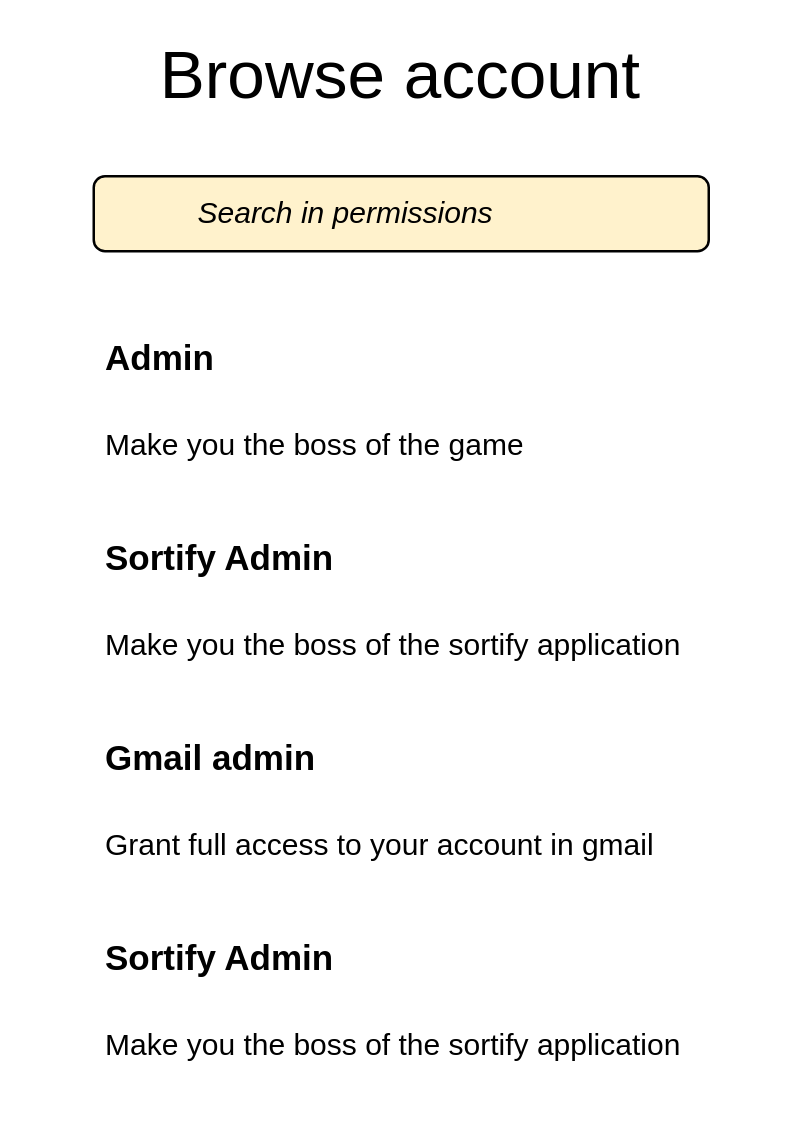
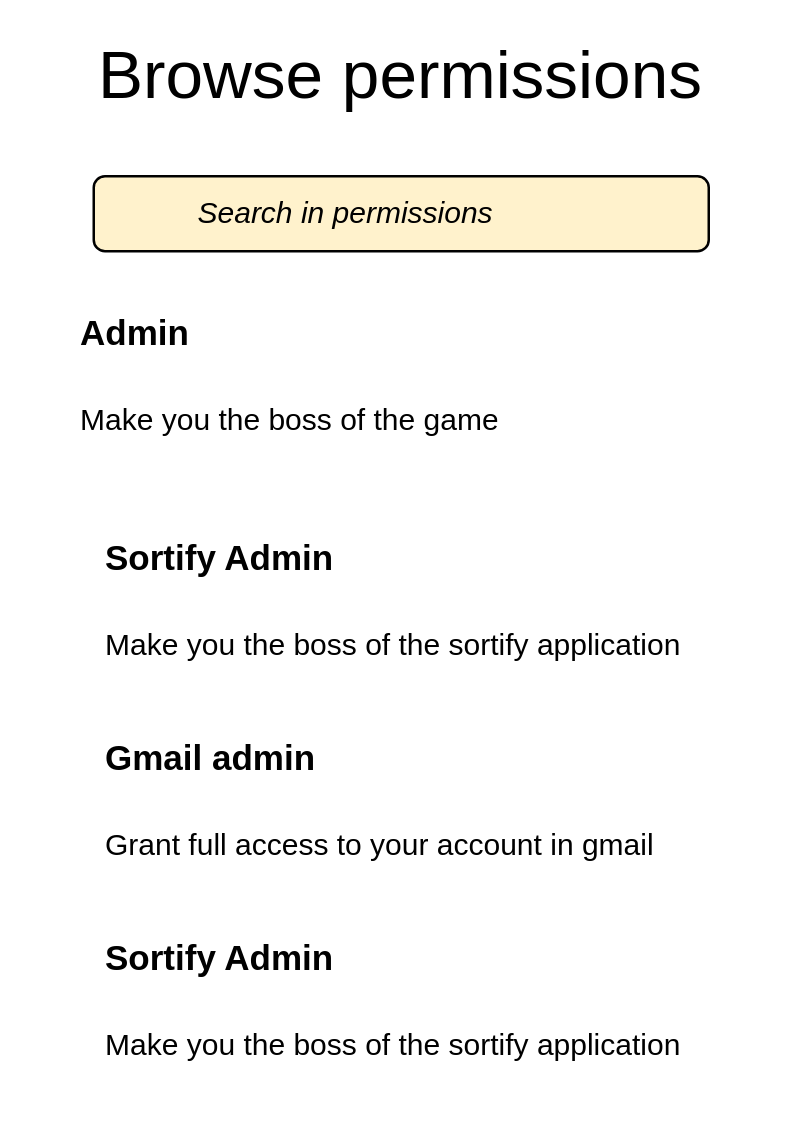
node "Browse account": label "Browse account" -> "Browse permissions"
node "AdminMake you the boss of the game": moved (418, 389) -> (393, 364)
